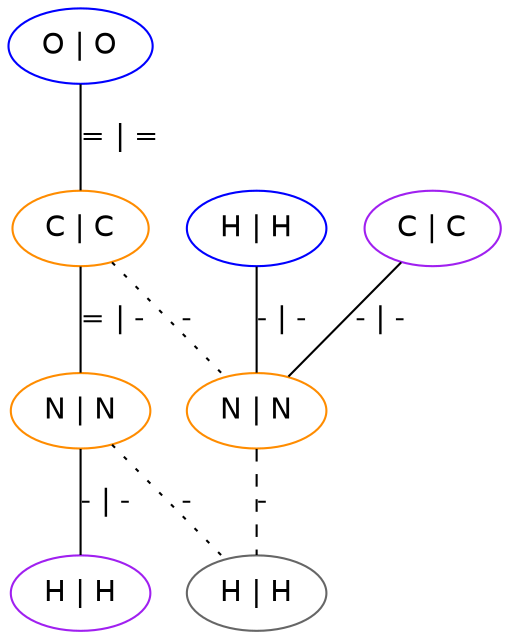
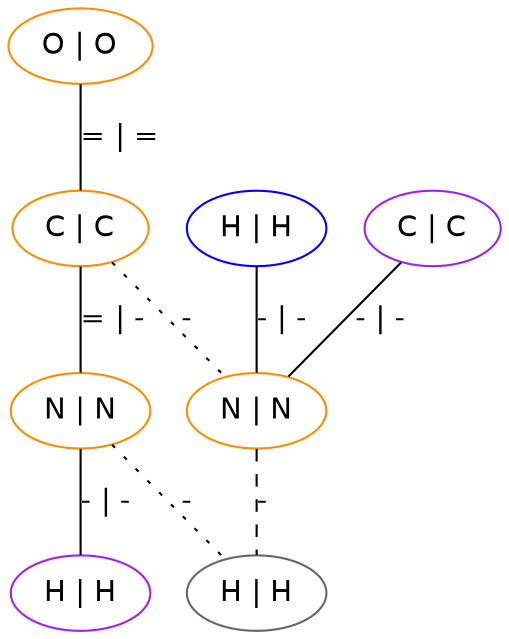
node "O | O": color blue -> darkorange
